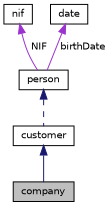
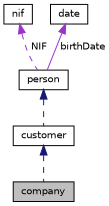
edge "person" -> "nif": style solid -> dashed
edge "company" -> "customer": style solid -> dashed
